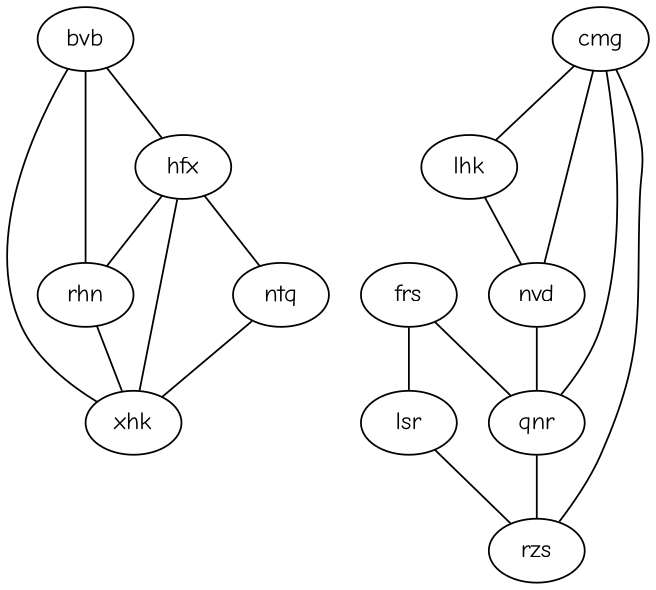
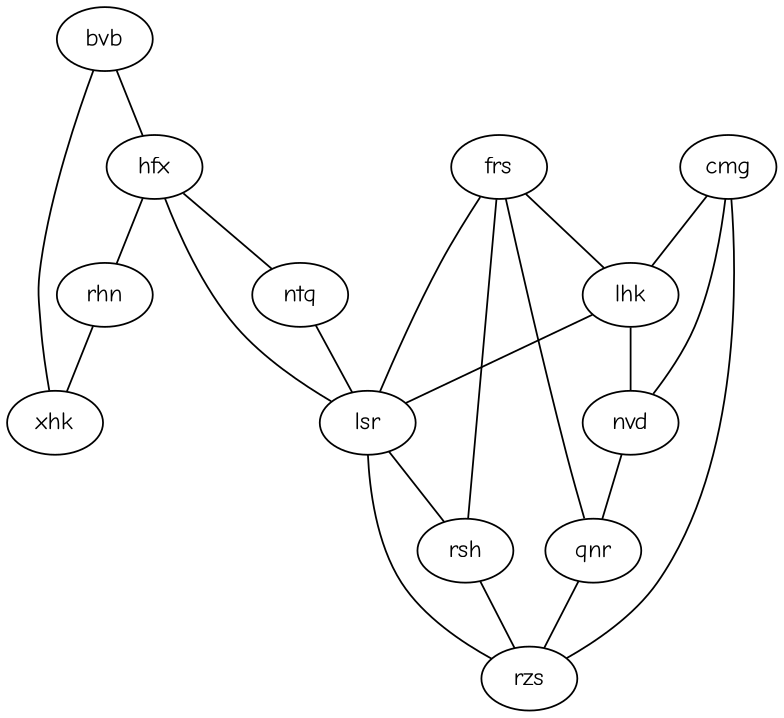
edge "bvb" -- "rhn": removed
edge "frs" -- "lhk": added
edge "cmg" -- "qnr": removed
edge "hfx" -- "xhk": now "hfx" -- "lsr"
edge "ntq" -- "xhk": now "ntq" -- "lsr"
edge "lhk" -- "lsr": added
node "rsh": added
